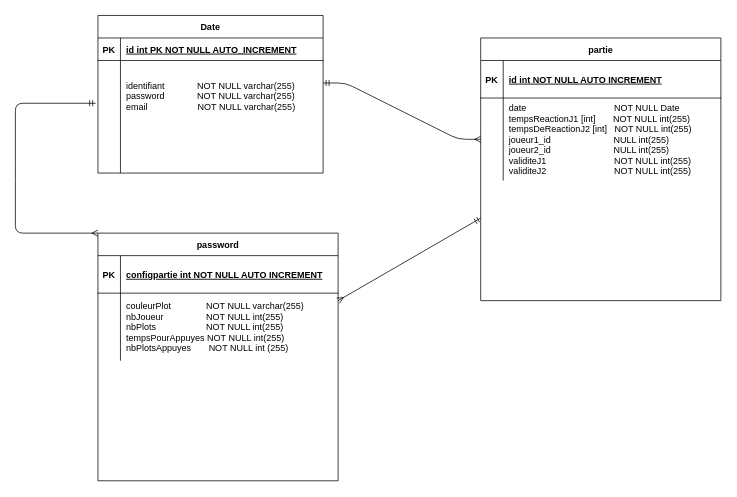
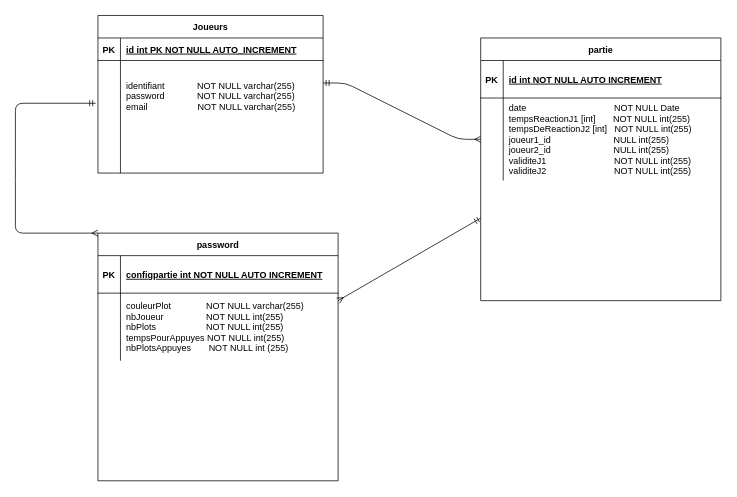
node "Date": label "Date" -> "Joueurs"
